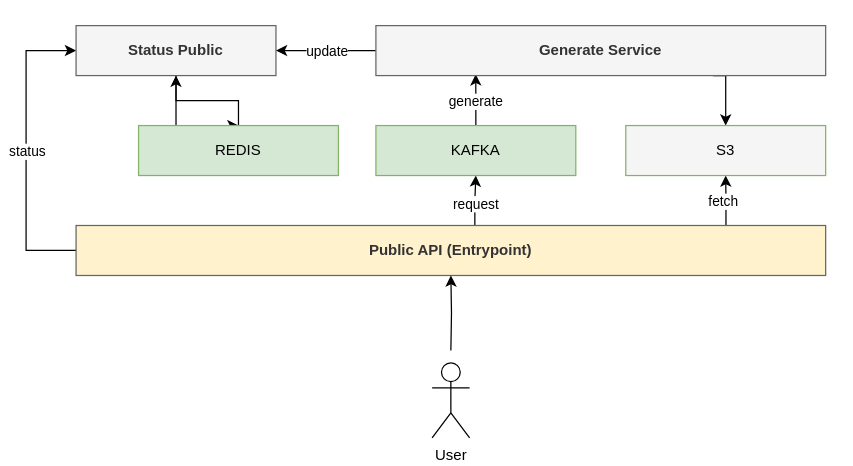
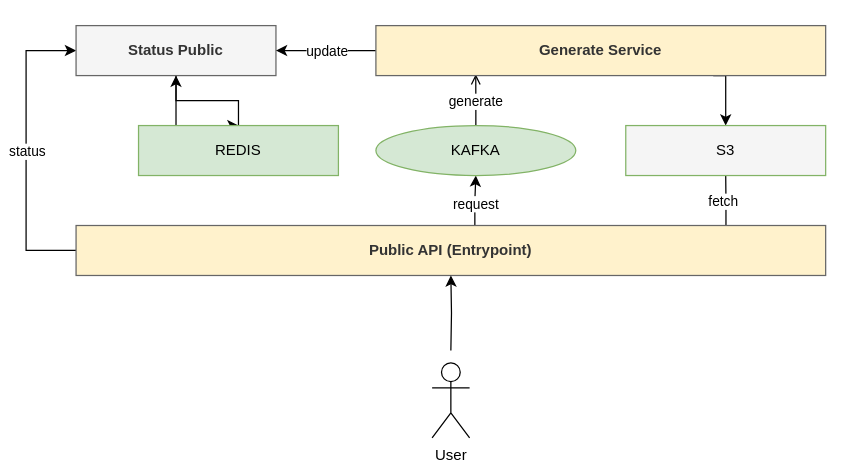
node "Generate Service": fillcolor #f5f5f5 -> #fff2cc
edge "KAFKA" -> "Generate Service": arrowhead classic -> open
node "KAFKA": shape rectangle -> ellipse
edge "Public API (Entrypoint)" -> "S3": arrowhead classic -> none
